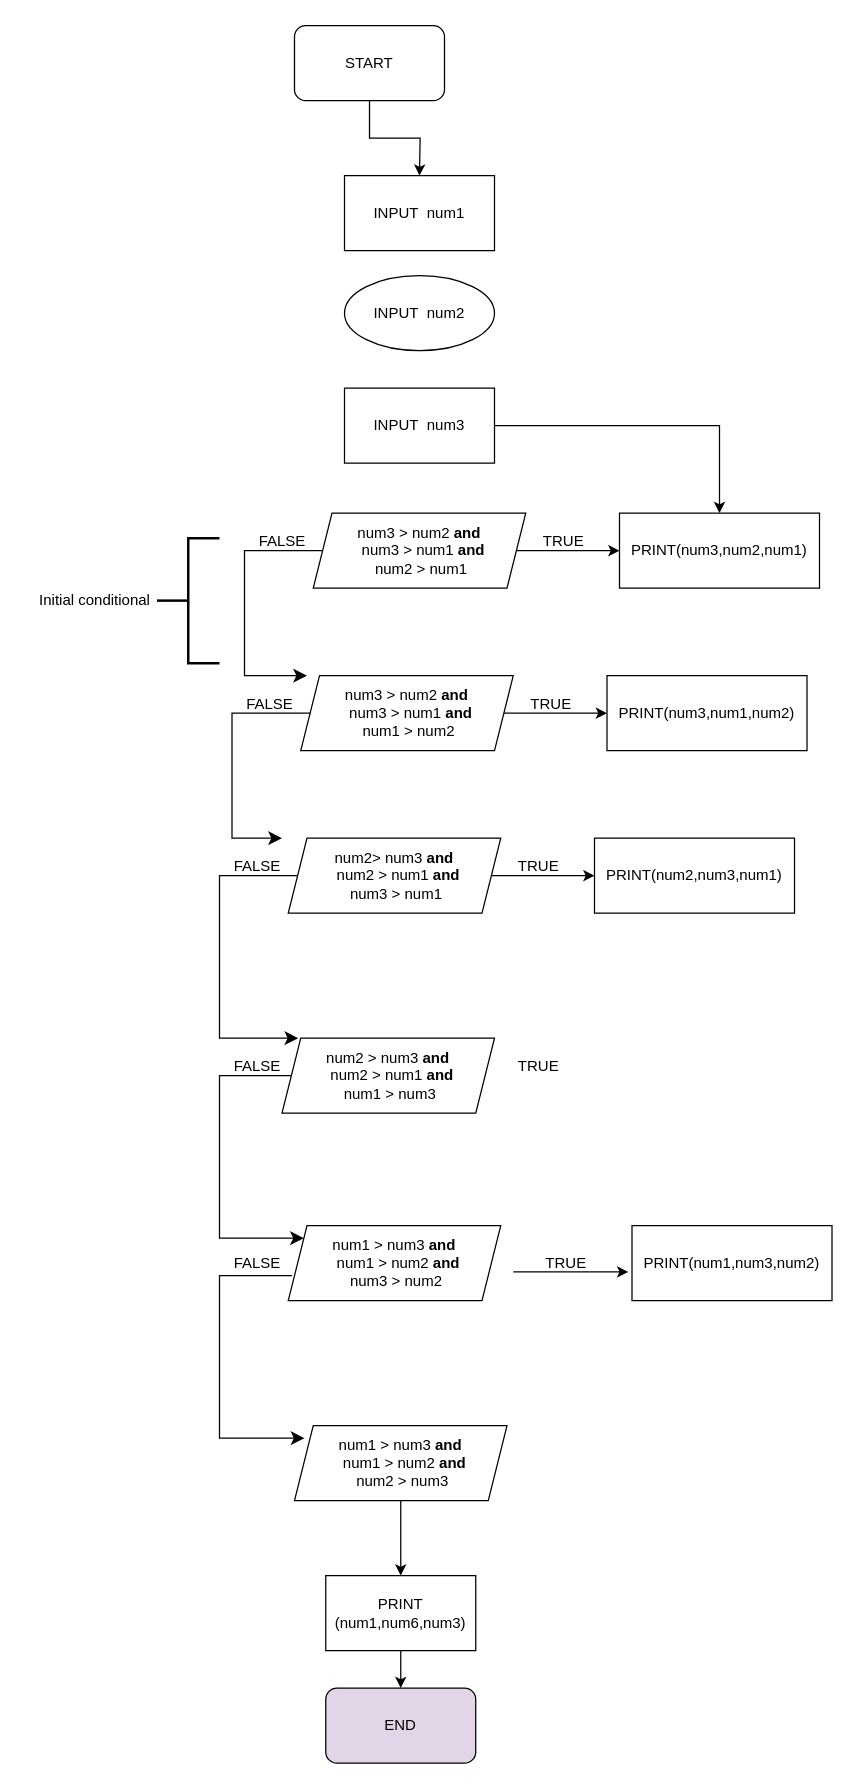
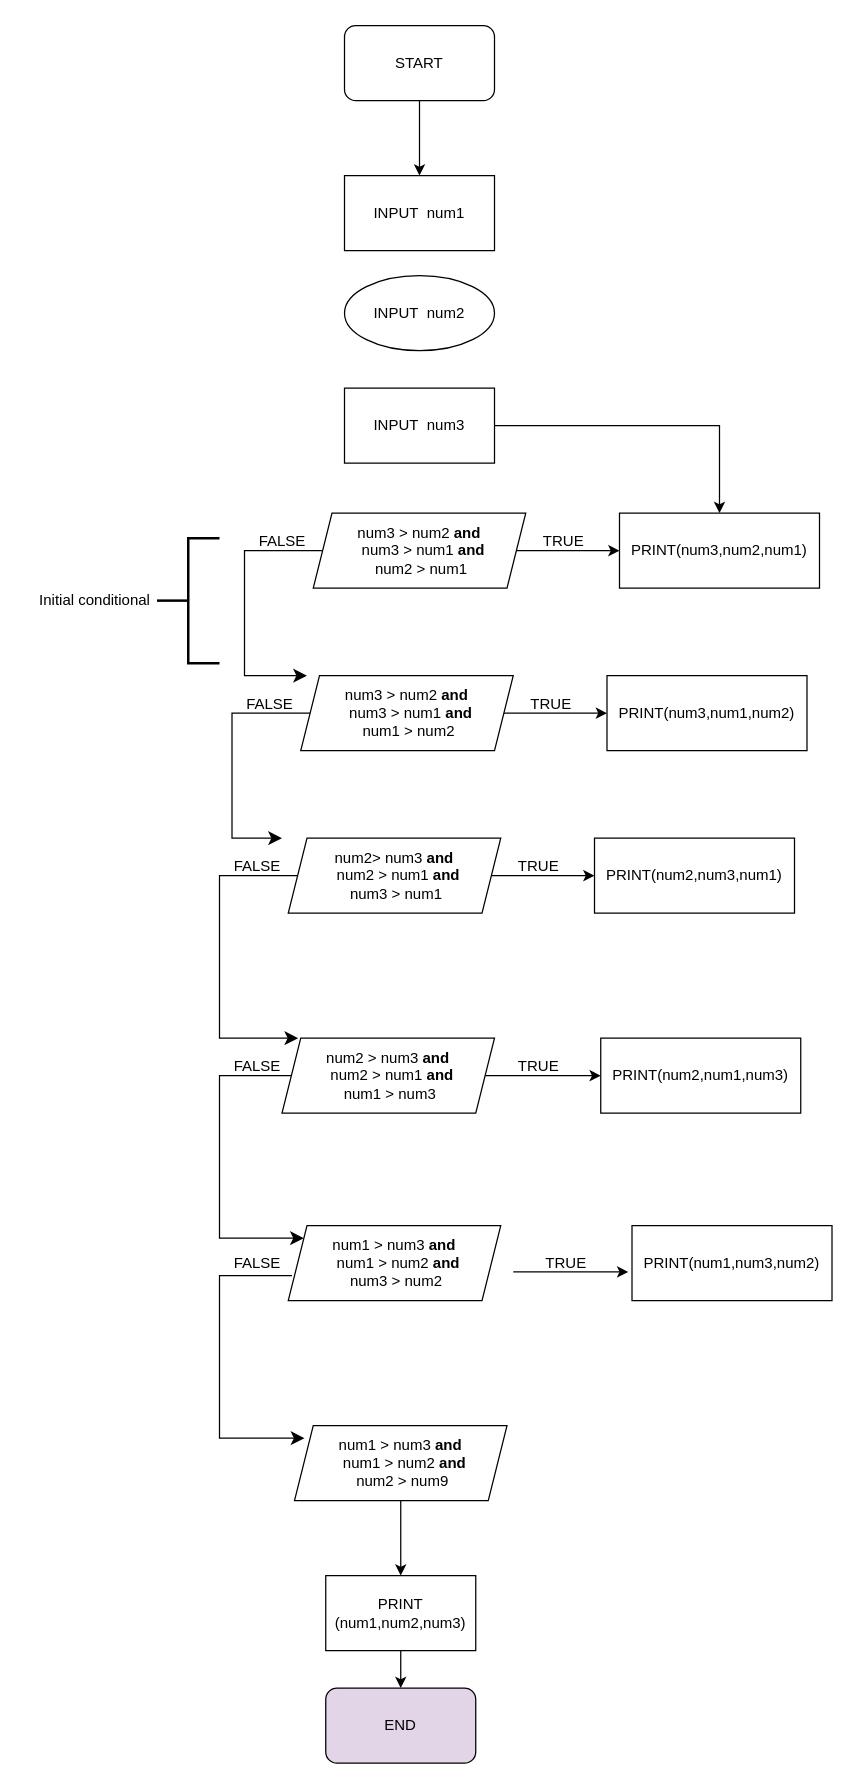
node "START": moved (369, 63) -> (419, 63)
edge "num2 > num3 and num2 > num1 and num1 > num3" -> "PRINT(num2,num1,num3)": added
node "PRINT(num2,num1,num3)": added
node "num1 > num3 and num1 > num2 and num2 > num3": label "num1 > num3 and num1 > num2 and num2 > num3" -> "num1 > num3 and num1 > num2 and num2 > num9"
node "PRINT (num1,num6,num3)": label "PRINT (num1,num6,num3)" -> "PRINT (num1,num2,num3)"
